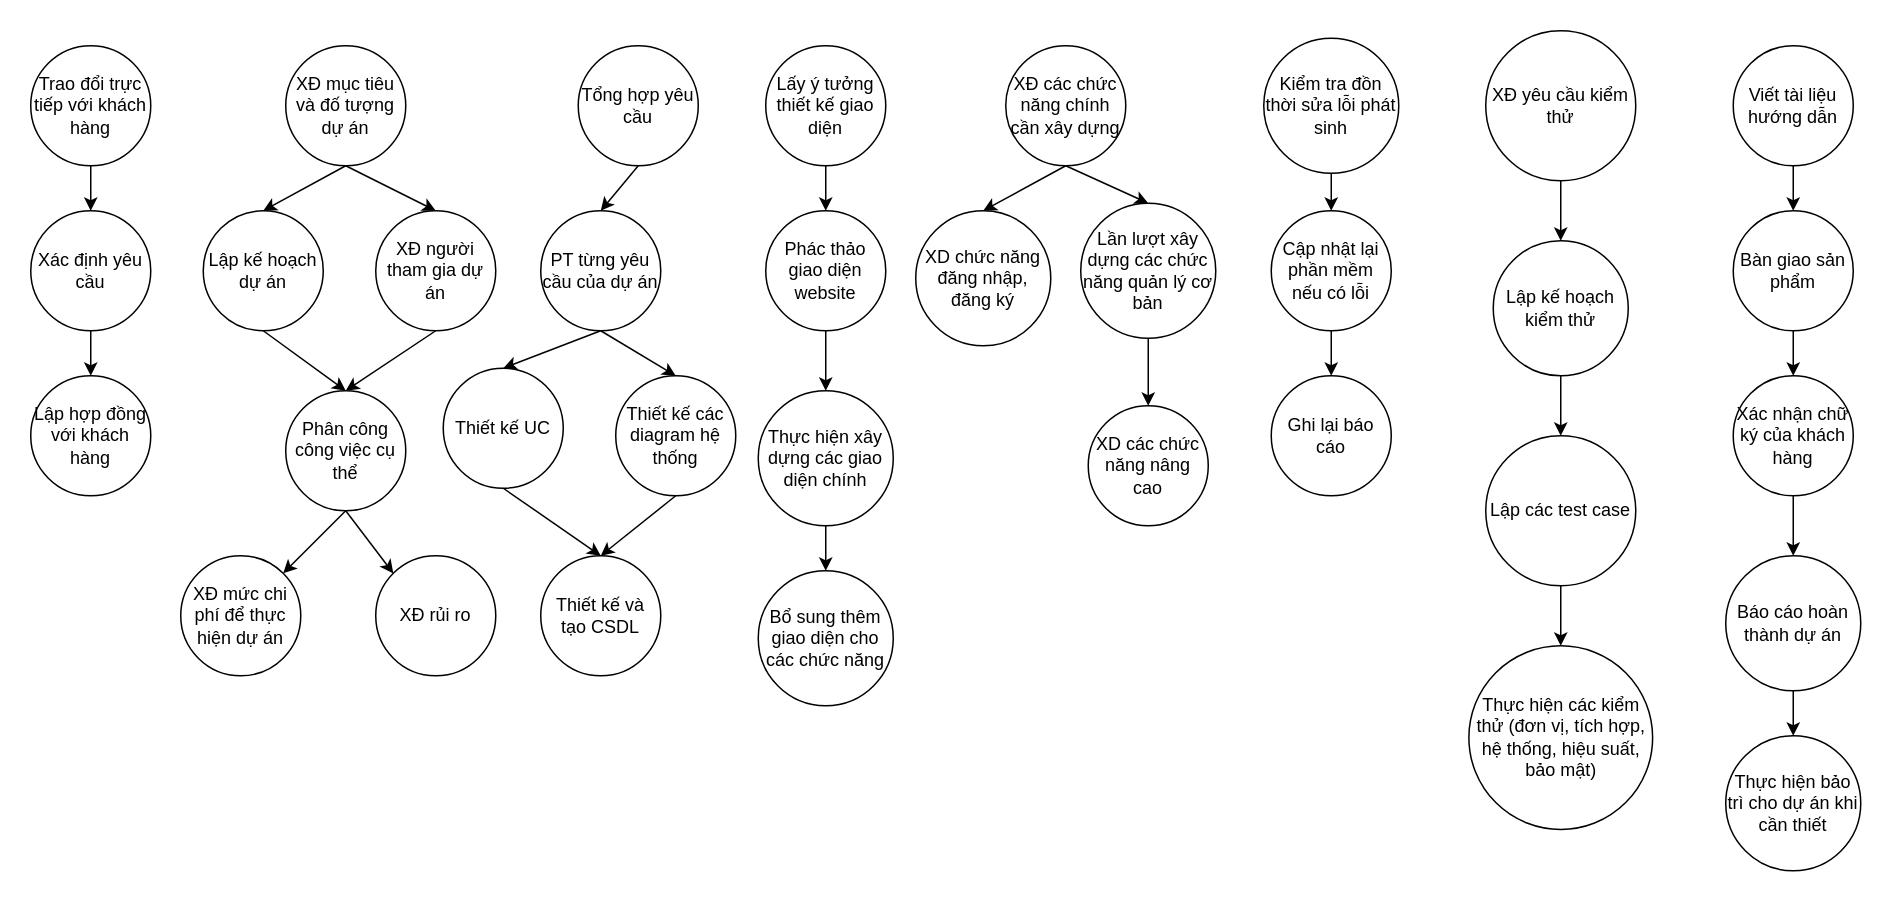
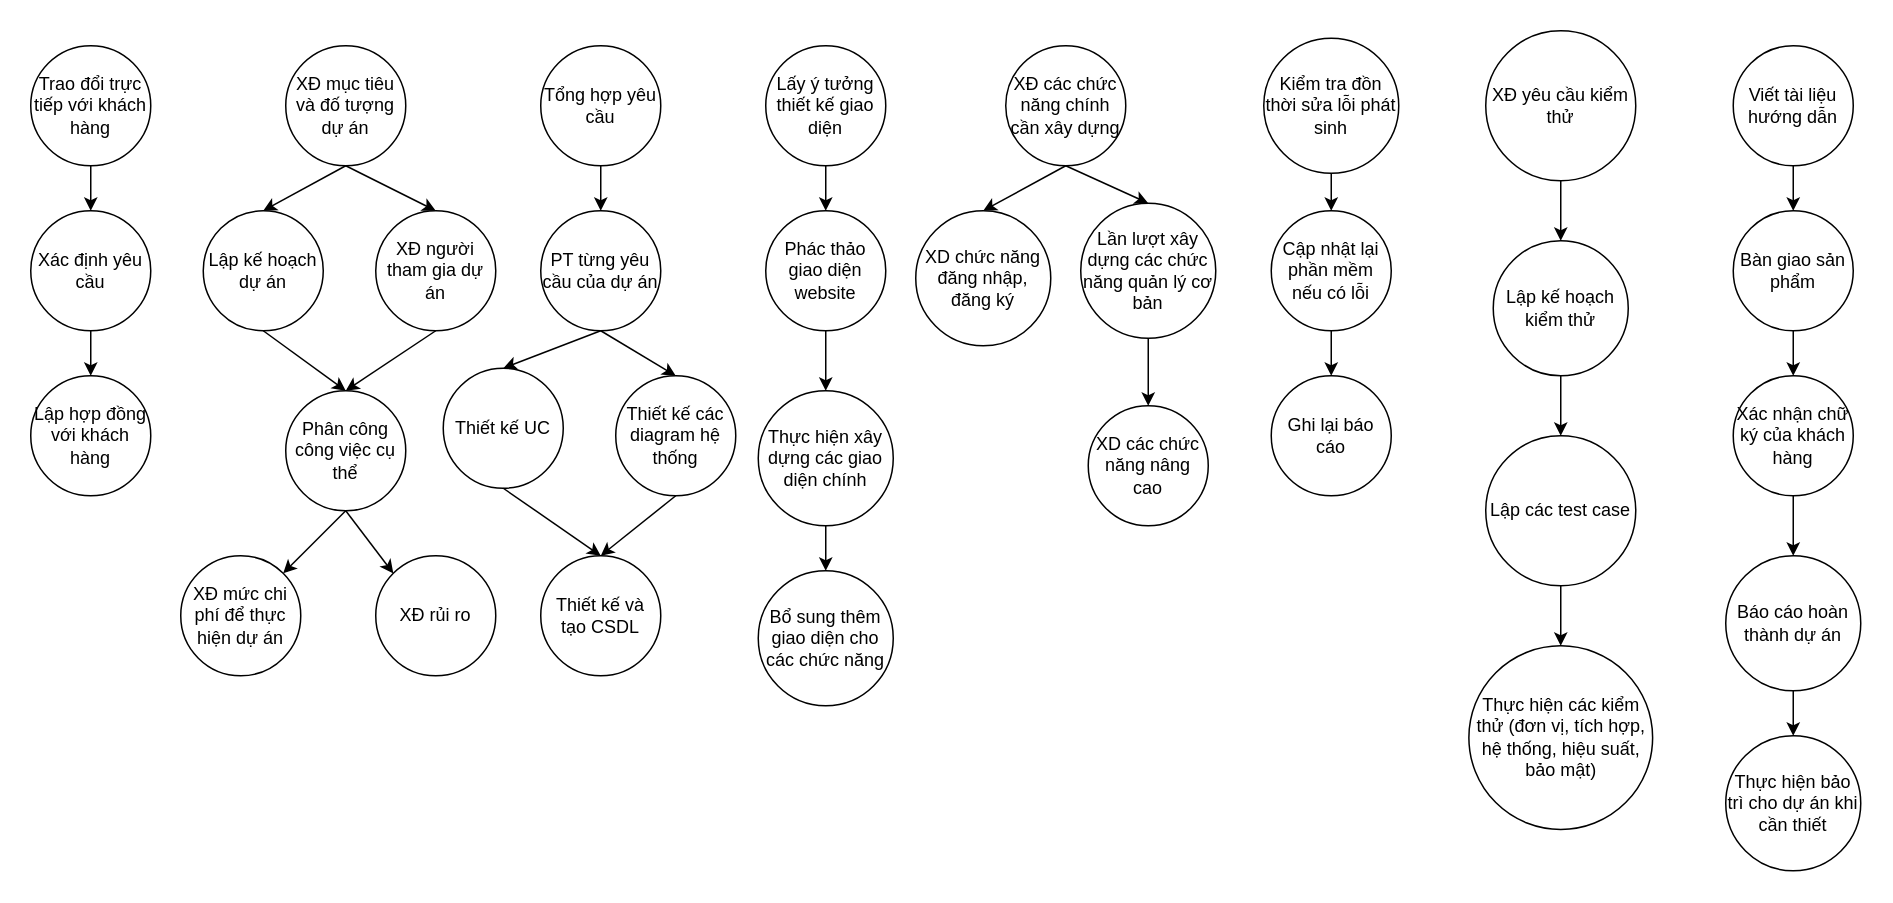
node "Tổng hợp yêu cầu": moved (638, 106) -> (601, 106)
